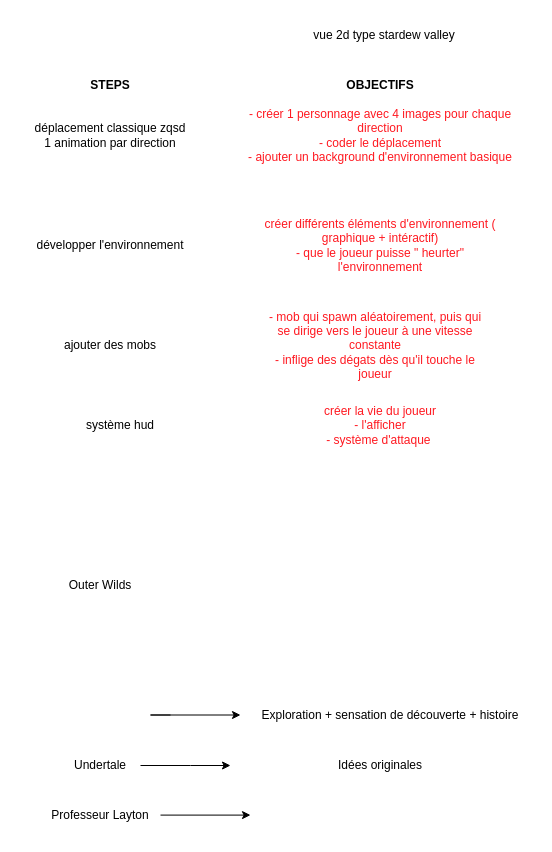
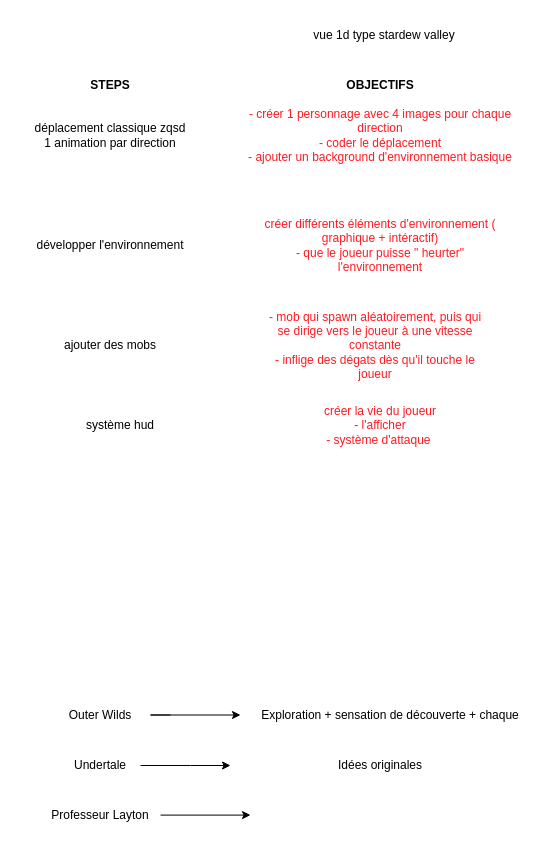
node "vue 2d type stardew valley": label "vue 2d type stardew valley" -> "vue 1d type stardew valley"
node "Outer Wilds": moved (101, 586) -> (101, 716)
node "Exploration + sensation de découverte + histoire": label "Exploration + sensation de découverte + histoire" -> "Exploration + sensation de découverte + chaque"
